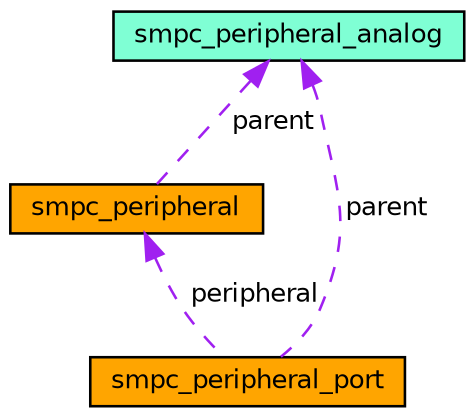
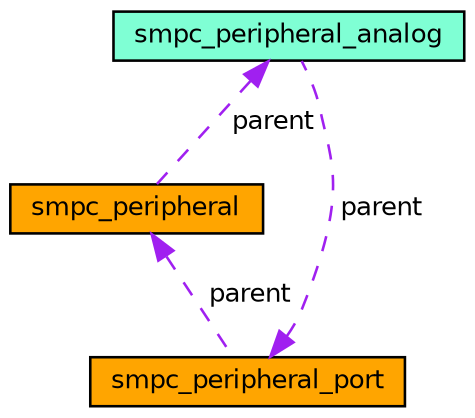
edge "smpc_peripheral_port" -> "smpc_peripheral_analog": reversed
edge "smpc_peripheral_port" -> "smpc_peripheral": label " peripheral" -> " parent"
